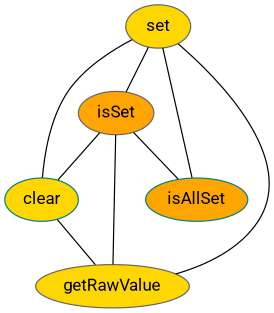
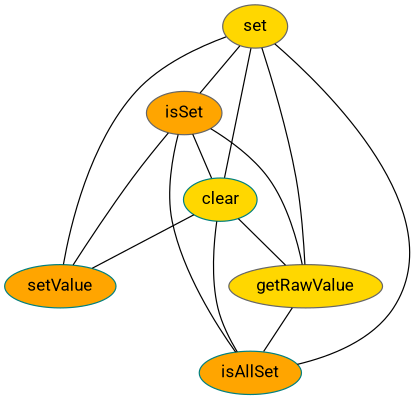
node "setValue": added
edge "clear" -- "isAllSet": added
edge "getRawValue" -- "isAllSet": added
